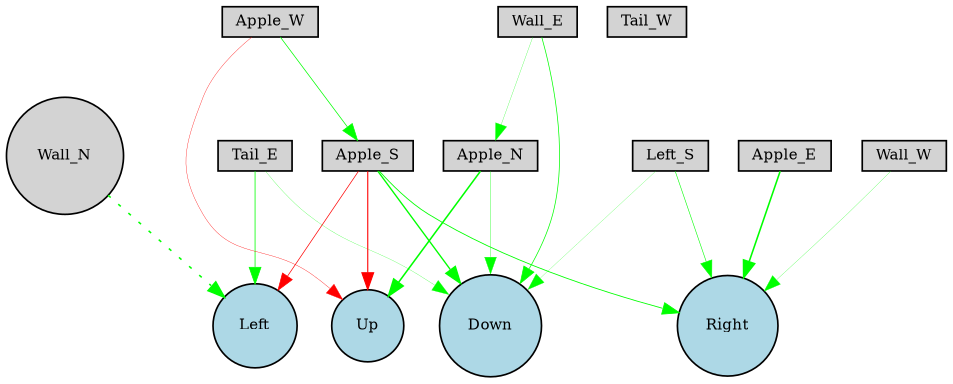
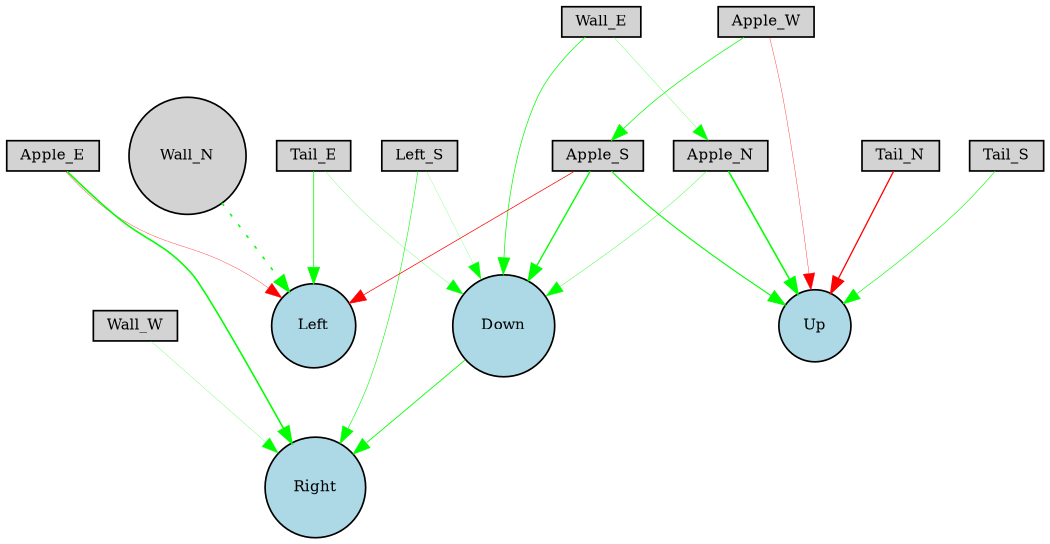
node "Tail_W": removed
node "Tail_N": added
node "Tail_S": added
edge "Apple_S" -> "Up": color red -> green
edge "Apple_E" -> "Left": added
edge "Apple_S" -> "Right": now "Down" -> "Right"
